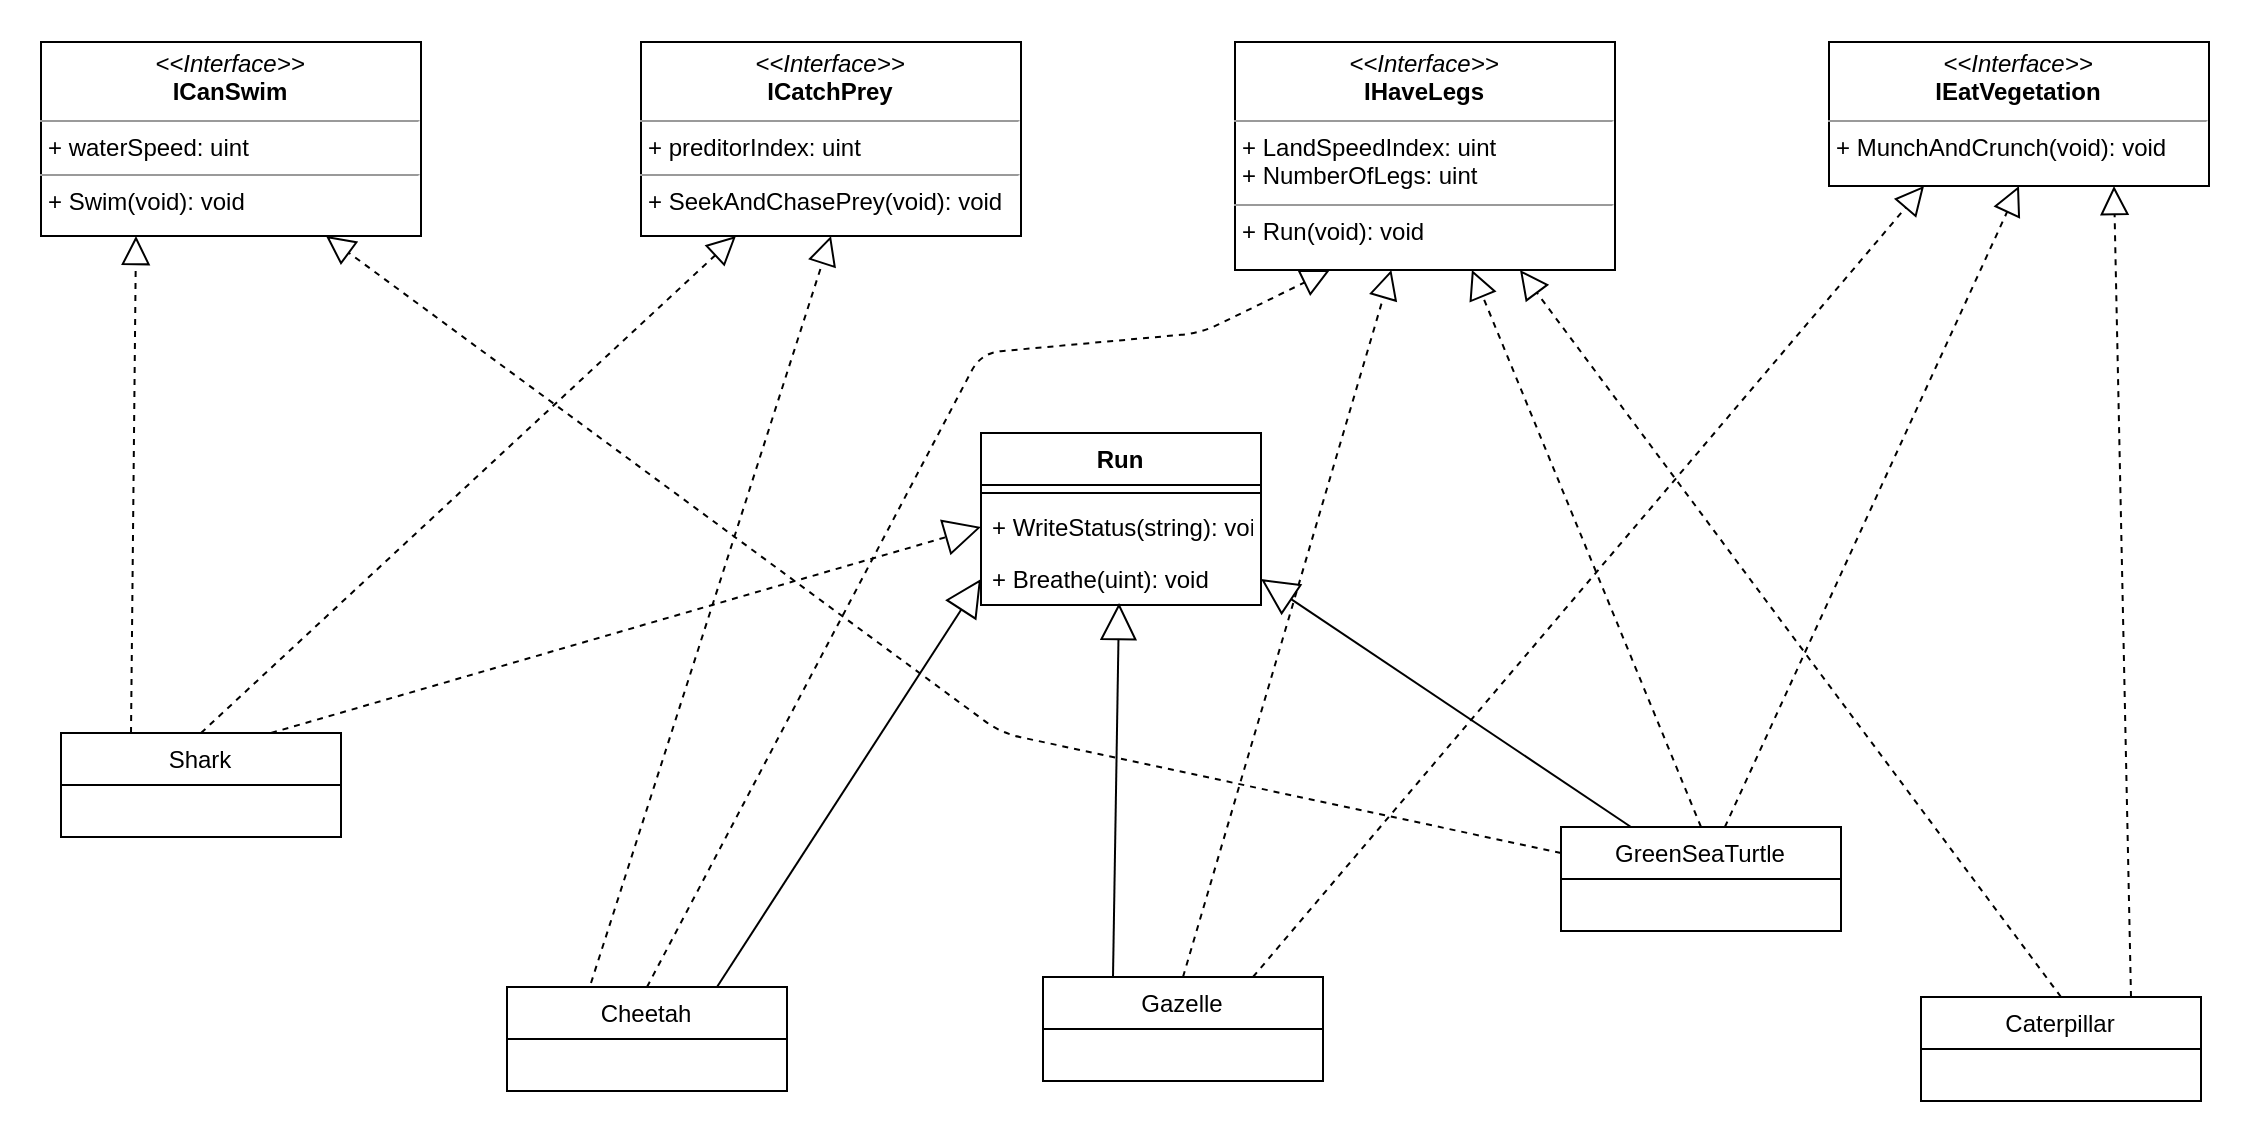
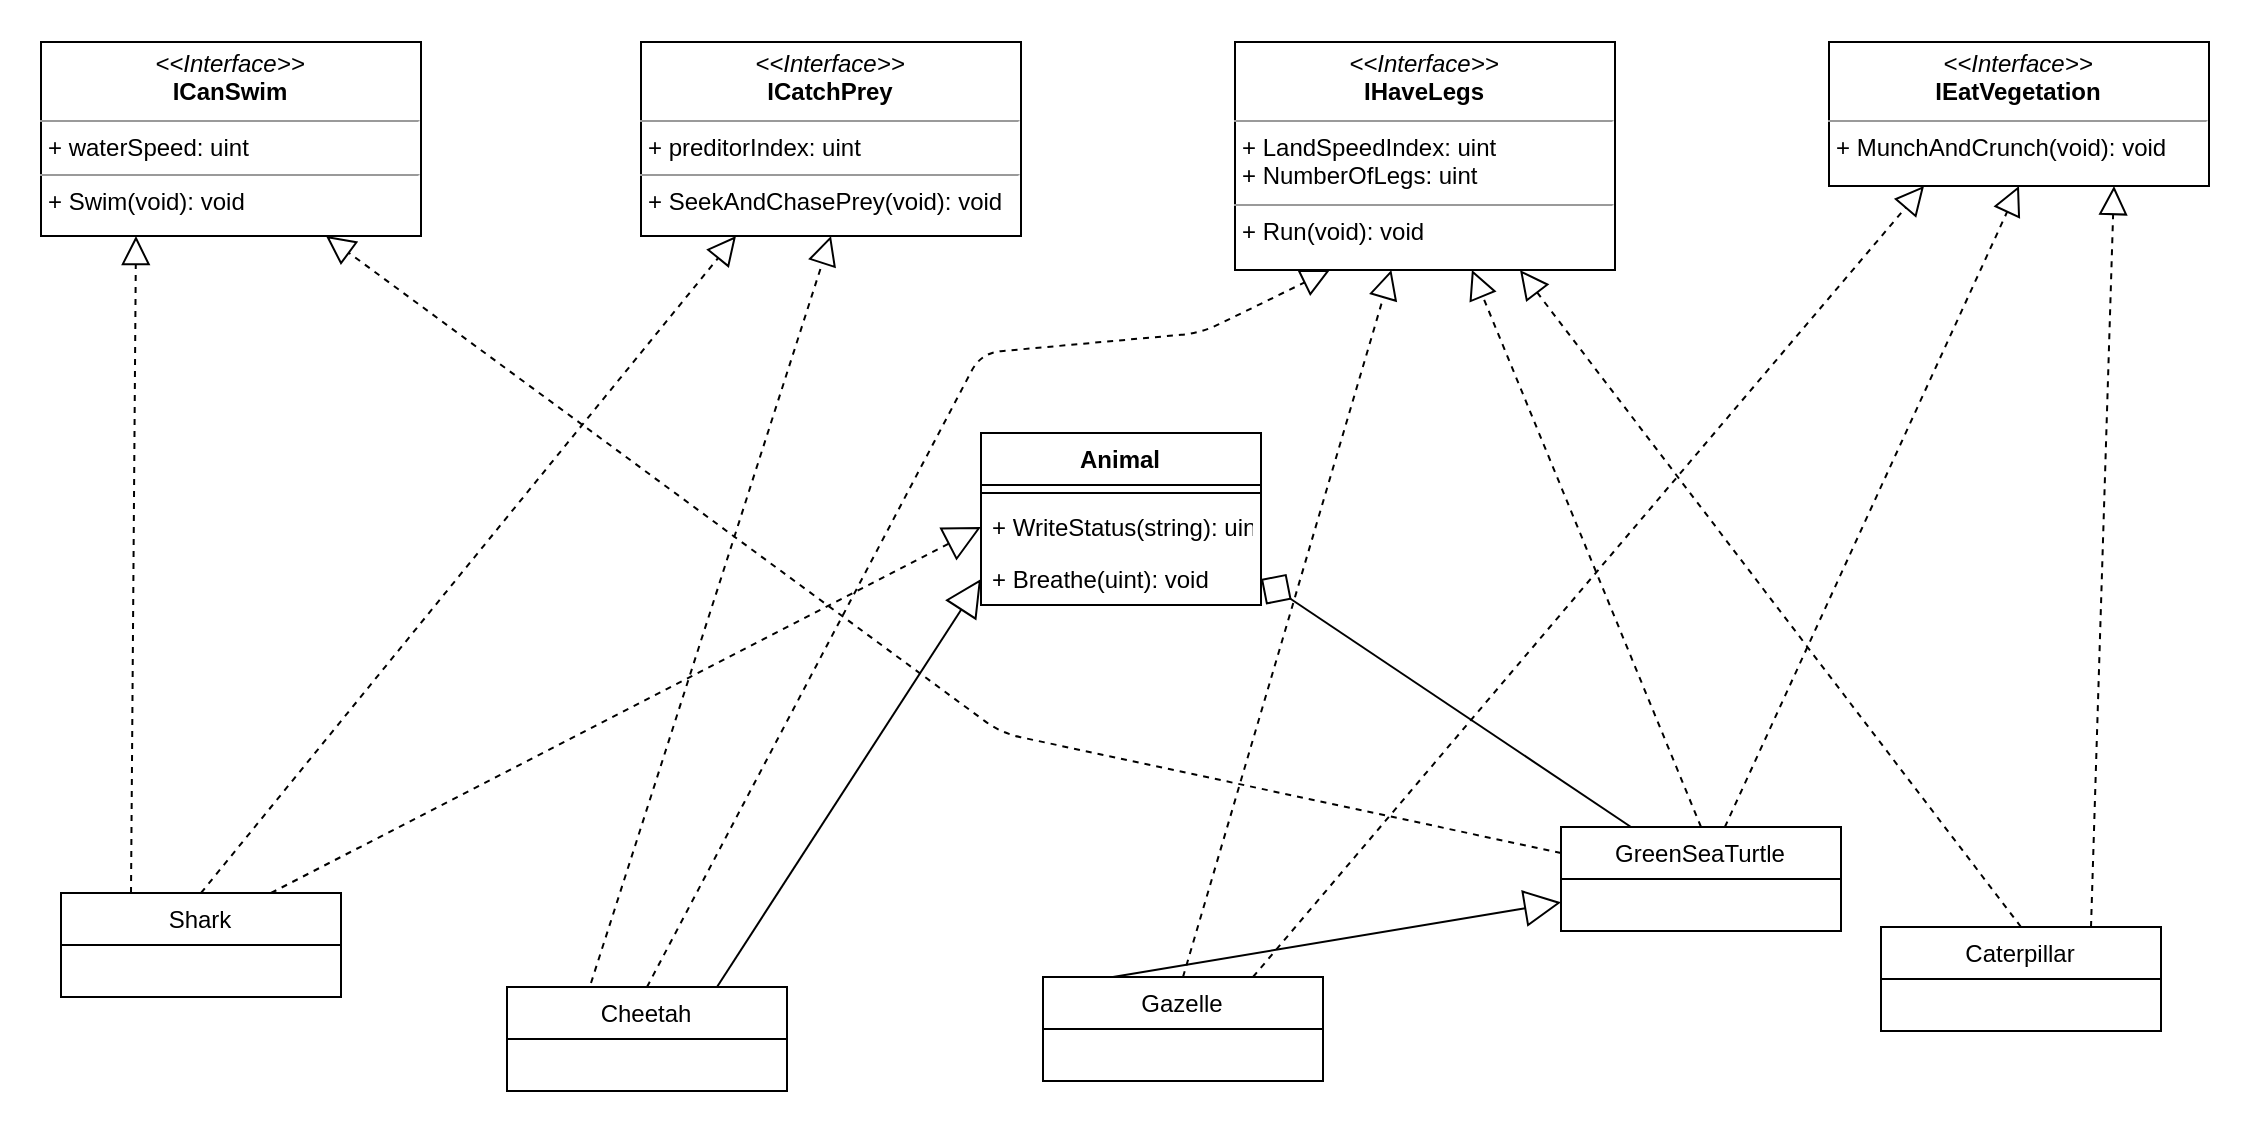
node "Run": label "Run" -> "Animal"
node "+ WriteStatus(string): void": label "+ WriteStatus(string): void" -> "+ WriteStatus(string): uint"
edge "GreenSeaTurtle" -> "+ Breathe(uint): void": arrowhead block -> diamond
node "Shark": moved (201, 785) -> (201, 945)
edge "Gazelle" -> "+ Breathe(uint): void": now "Gazelle" -> "GreenSeaTurtle"
node "Caterpillar": moved (2061, 1049) -> (2021, 979)
